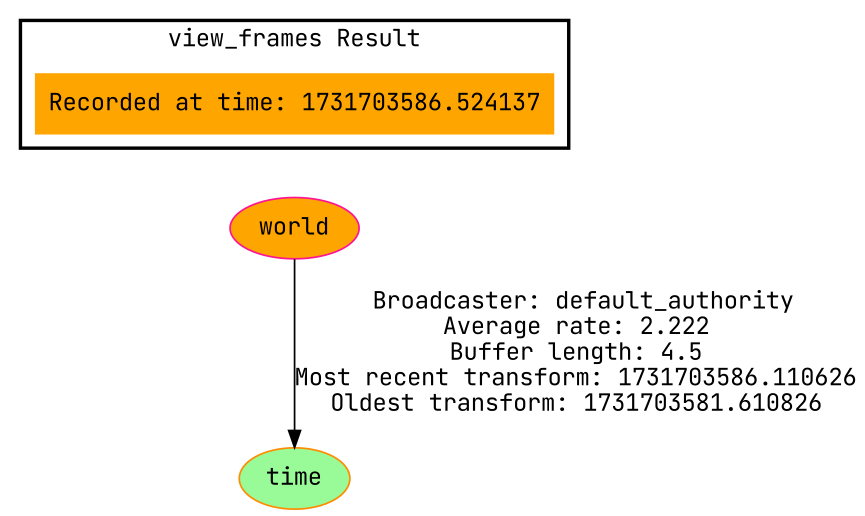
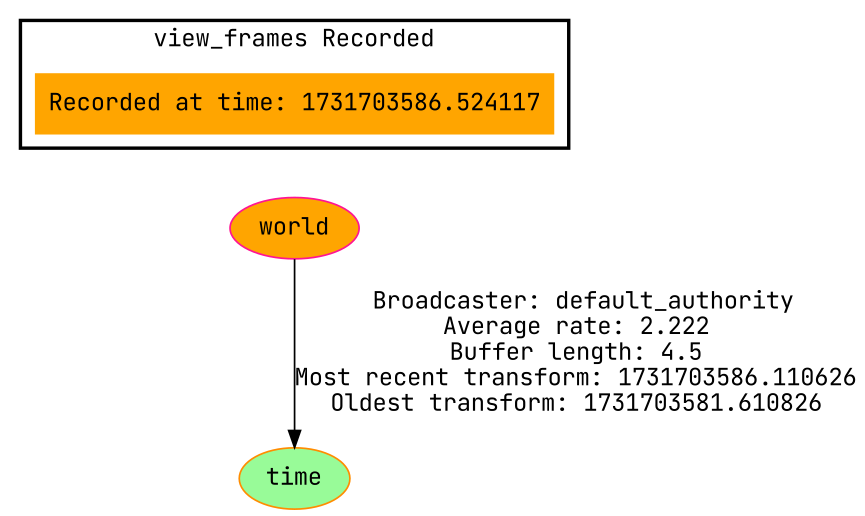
cluster "view_frames Result": label "view_frames Result" -> "view_frames Recorded"
node "Recorded at time: 1731703586.524137": label "Recorded at time: 1731703586.524137" -> "Recorded at time: 1731703586.524117"
